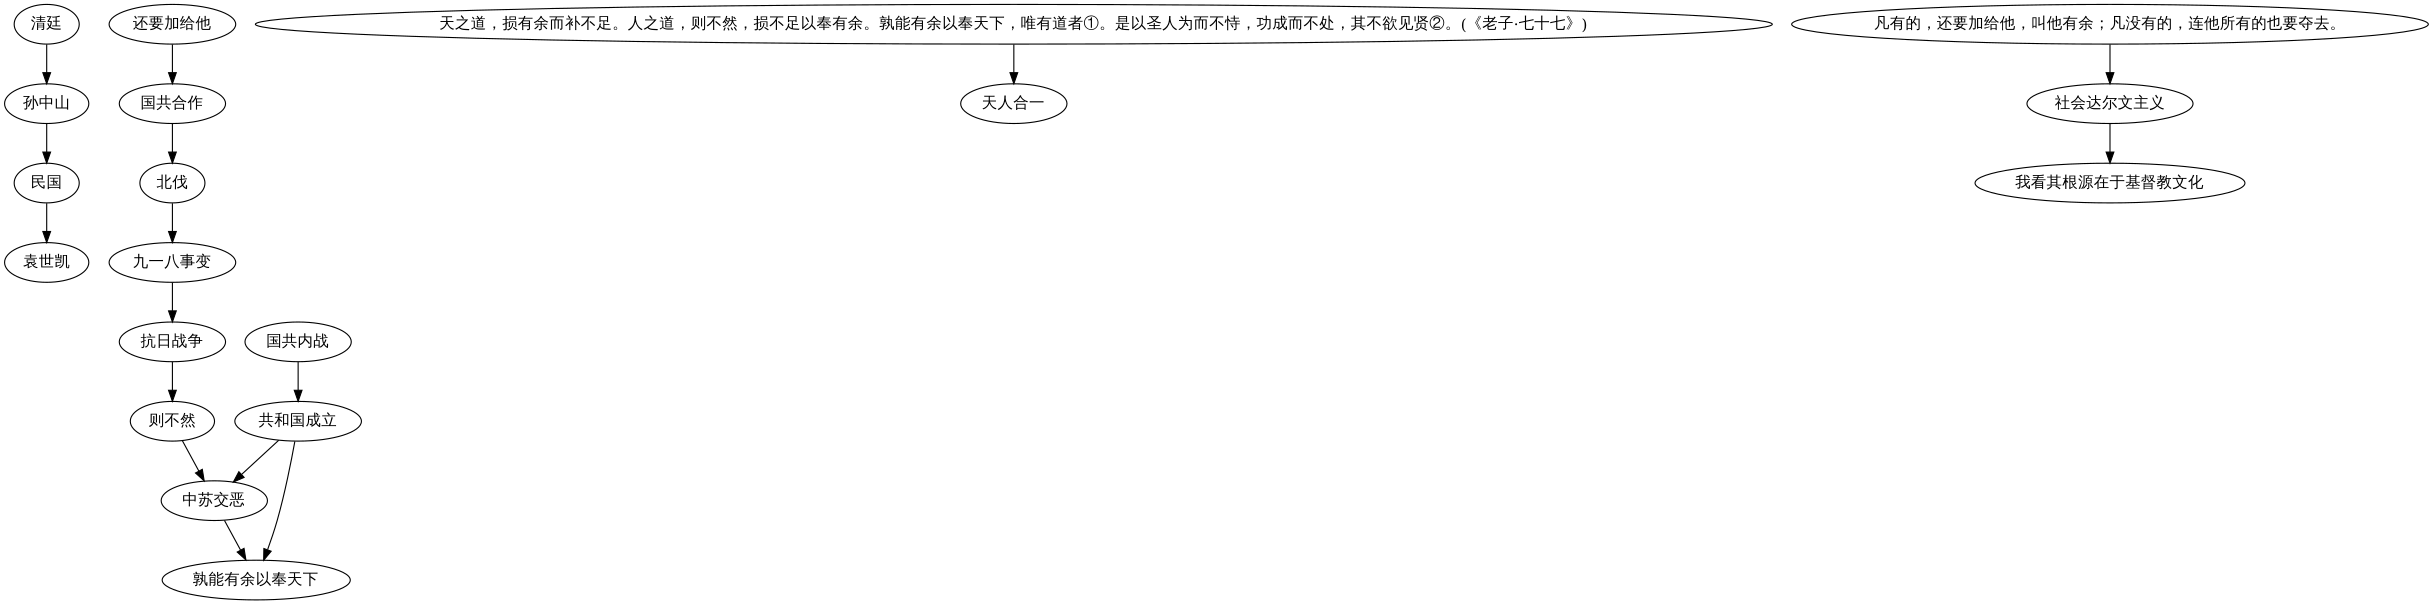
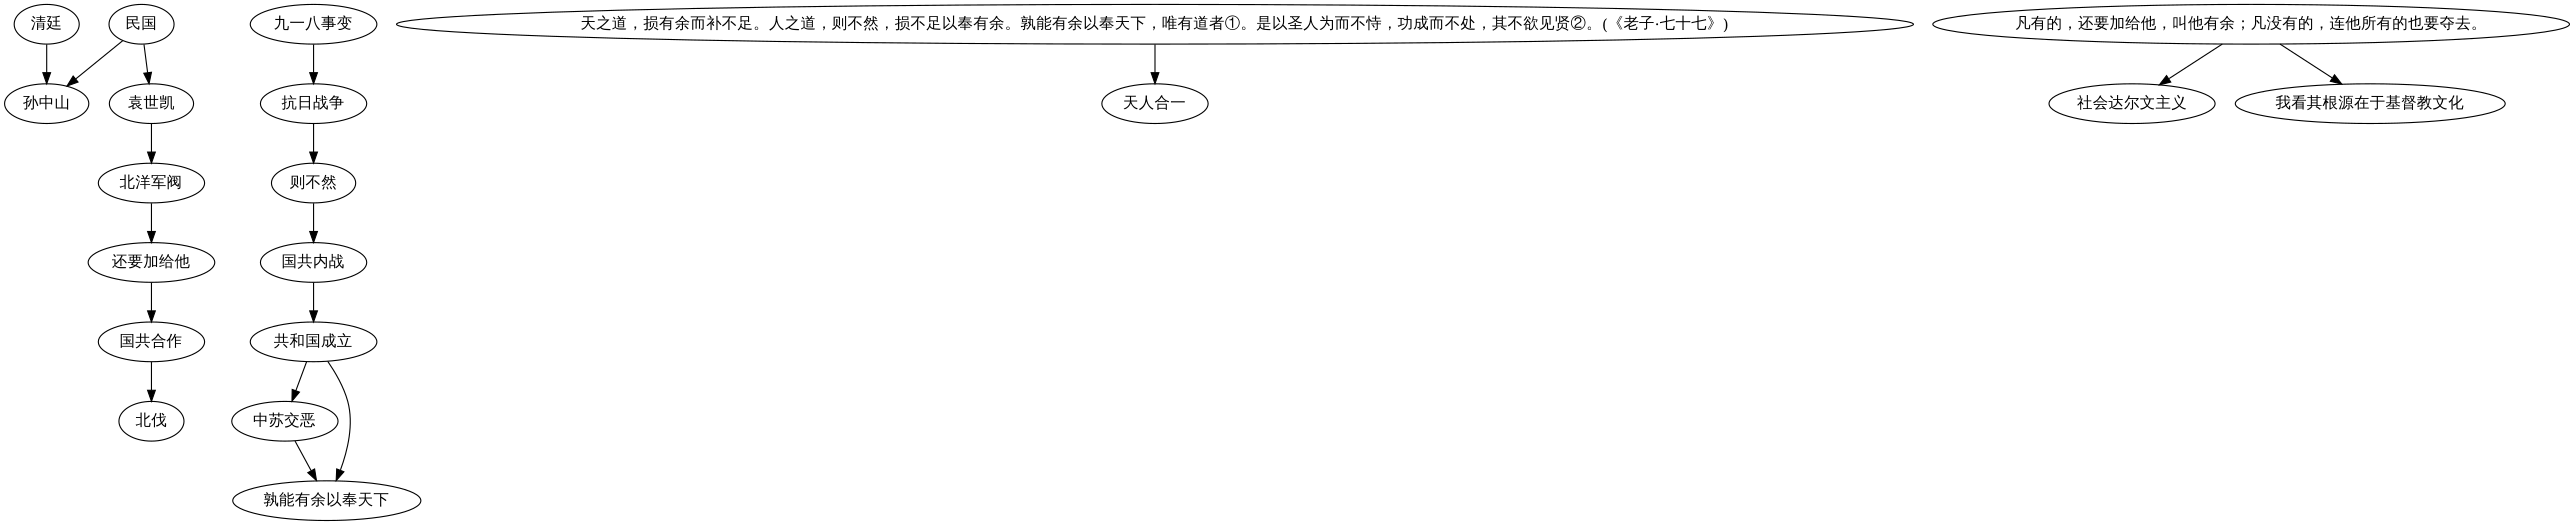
edge "孙中山" -> "民国": reversed
edge "社会达尔文主义" -> "我看其根源在于基督教文化": now "凡有的，还要加给他，叫他有余；凡没有的，连他所有的也要夺去。" -> "我看其根源在于基督教文化"
node "北洋军阀": added
edge "北伐" -> "九一八事变": removed
edge "则不然" -> "中苏交恶": now "则不然" -> "国共内战"
